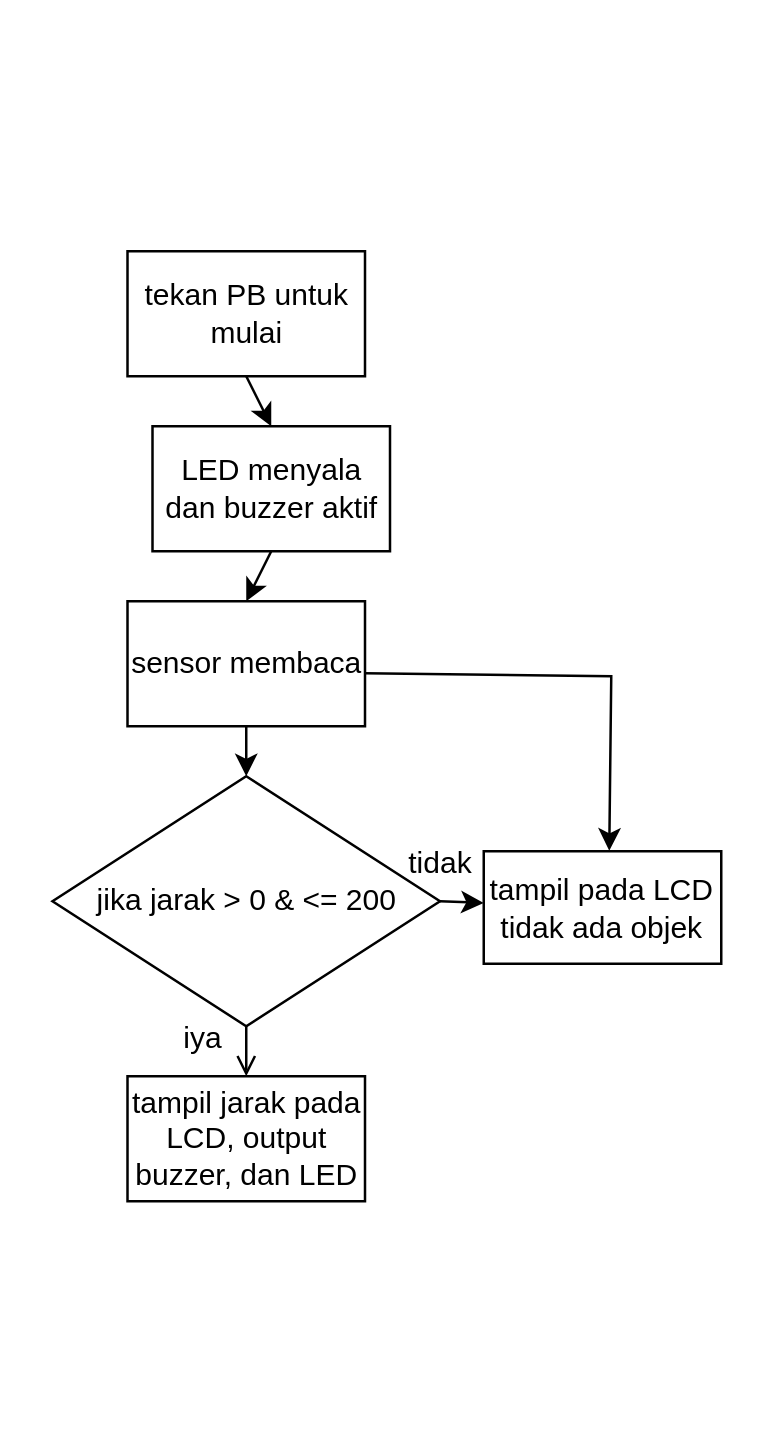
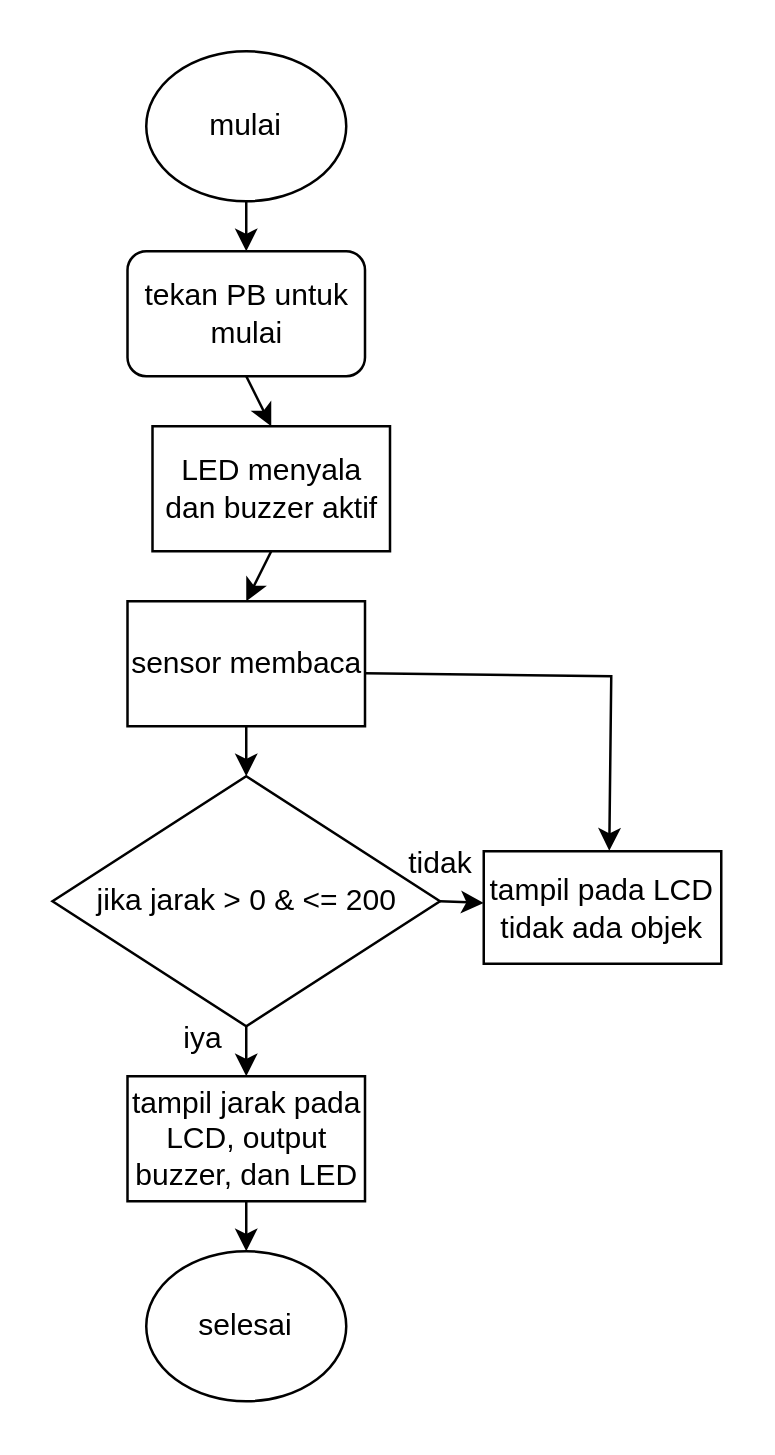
node "mulai": added
edge "mulai" -> "tekan PB untuk mulai": added
node "tekan PB untuk mulai": shape rectangle -> rounded rectangle
edge "jika jarak > 0 & <= 200" -> "tampil jarak pada LCD, output buzzer, dan LED": arrowhead open -> classic
edge "tampil jarak pada LCD, output buzzer, dan LED" -> "selesai": added
node "selesai": added
